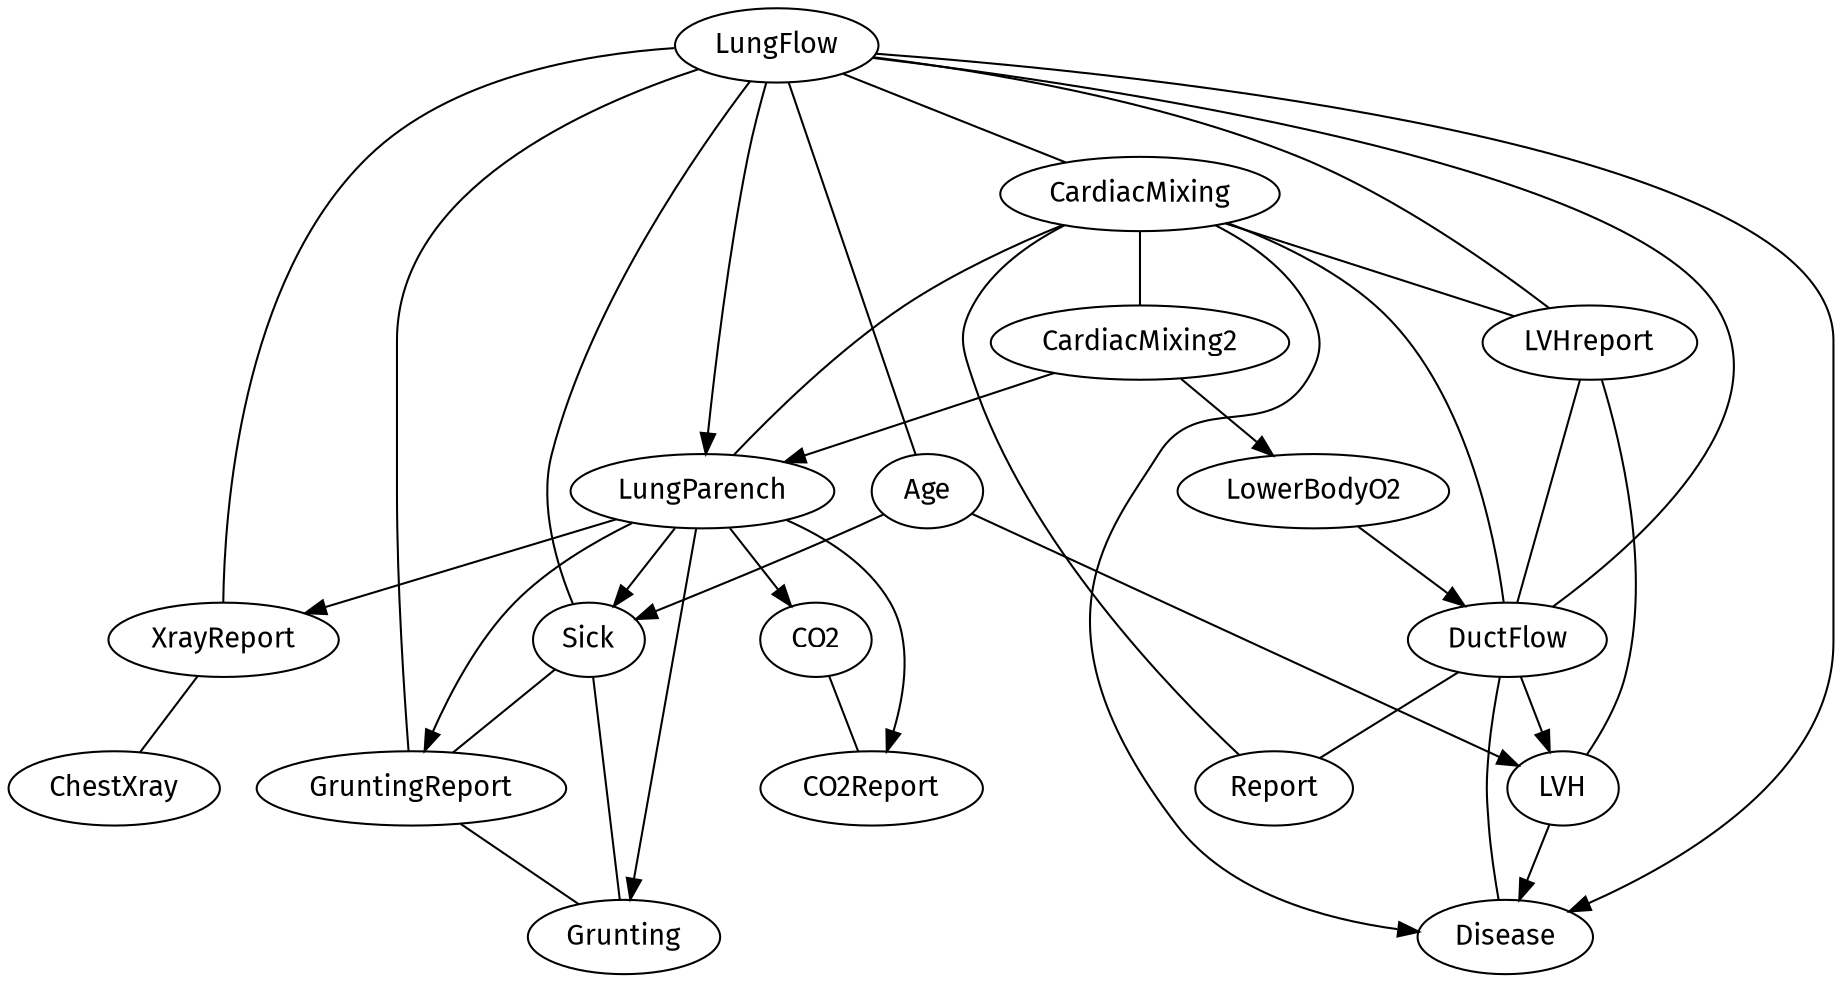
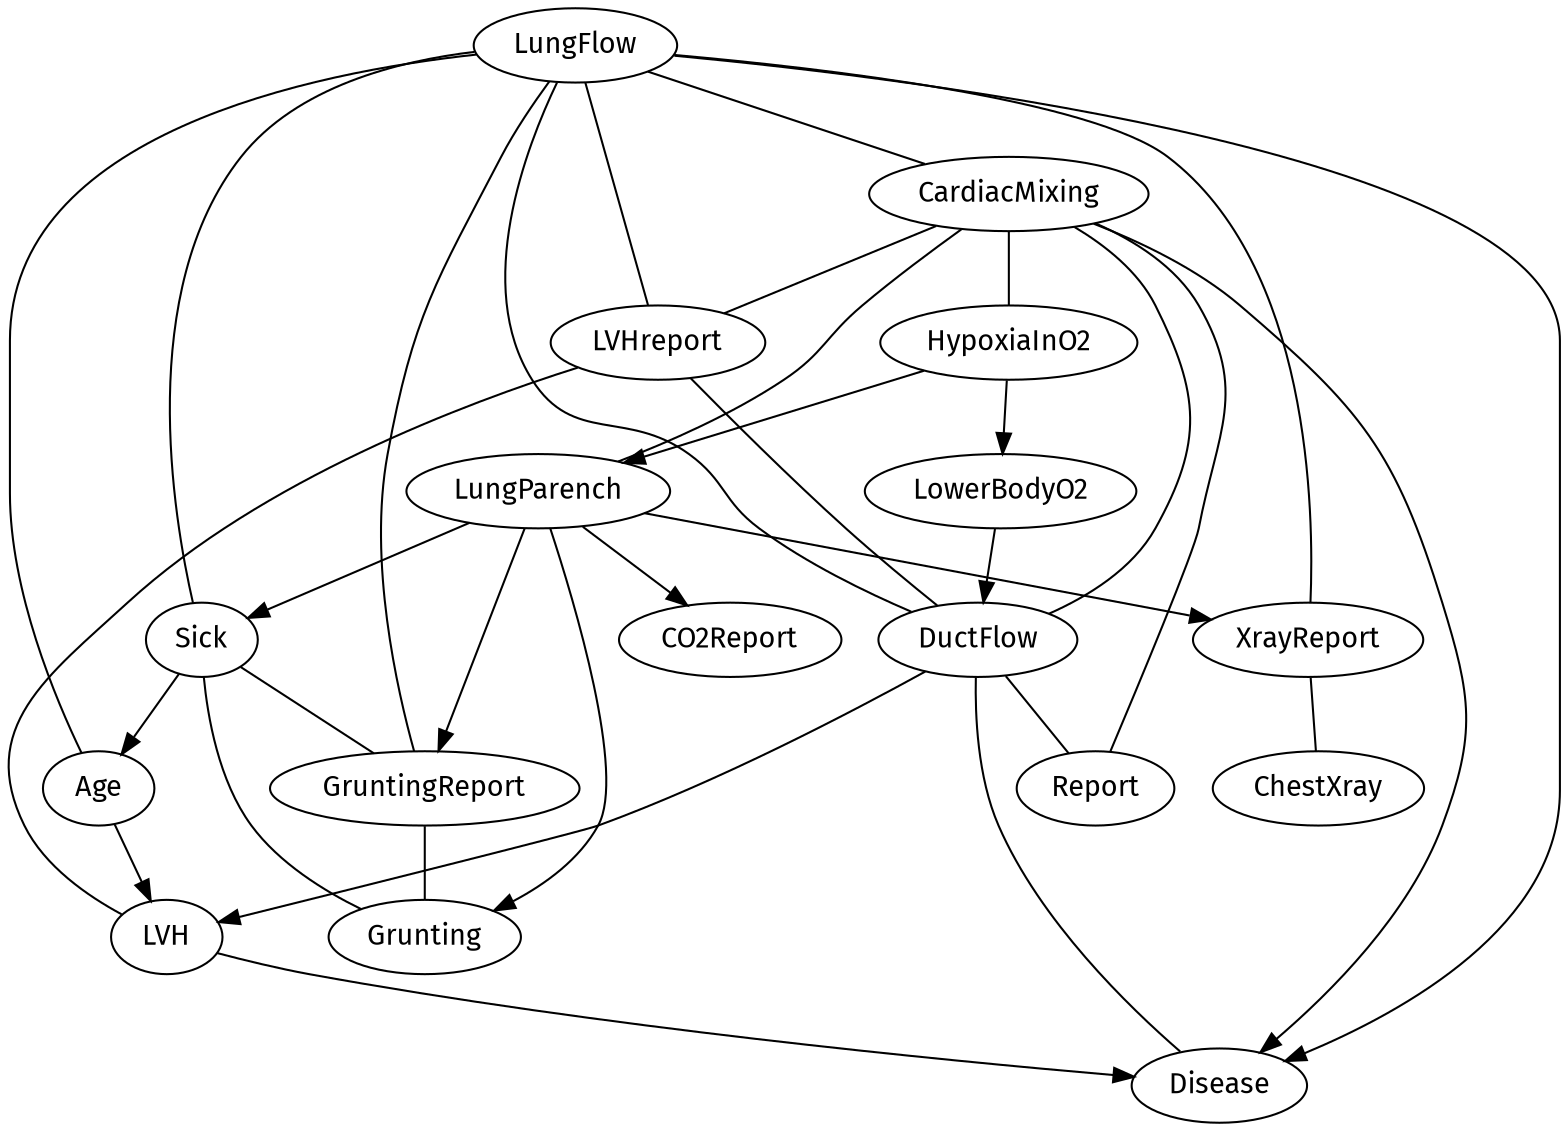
edge "LungFlow" -> "LungParench": removed
node "CardiacMixing2": label "CardiacMixing2" -> "HypoxiaInO2"
edge "Age" -> "Sick": reversed
node "CO2": removed
